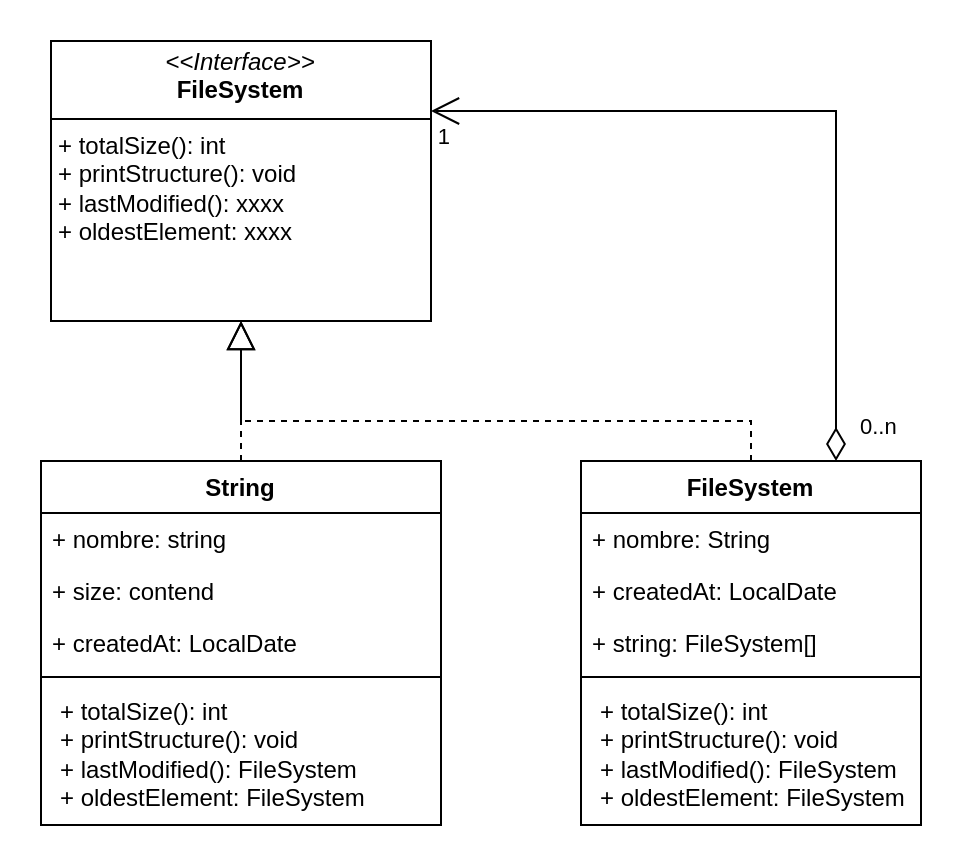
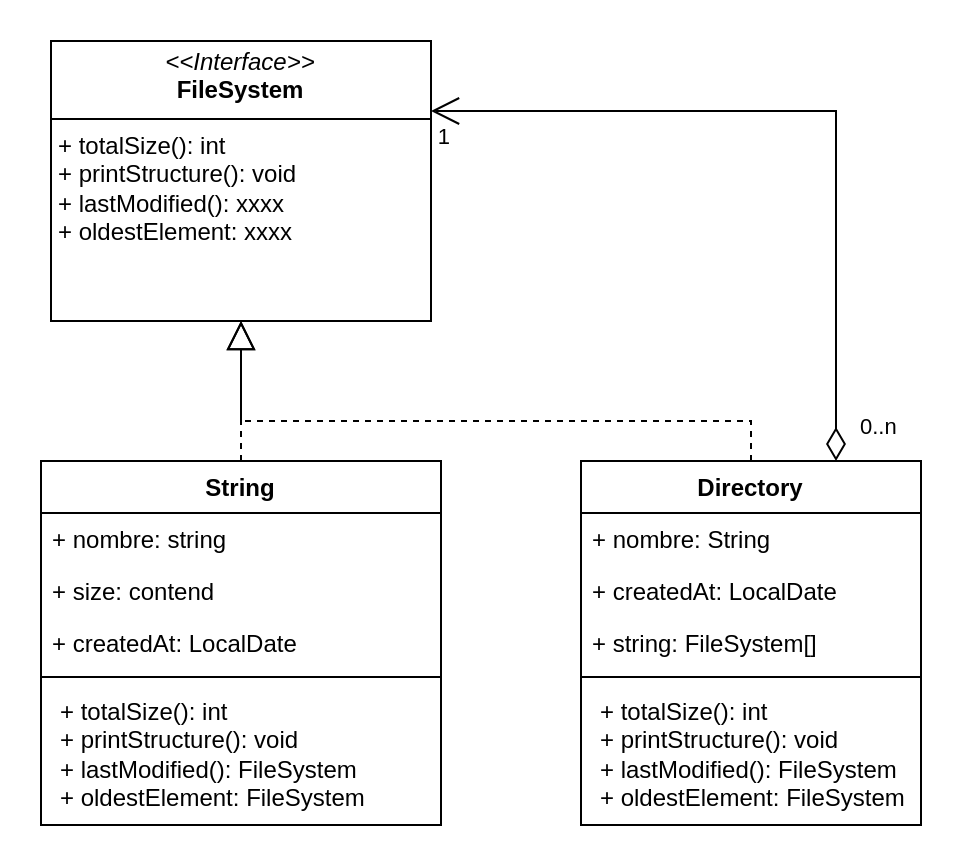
node "FileSystem": label "FileSystem" -> "Directory"
